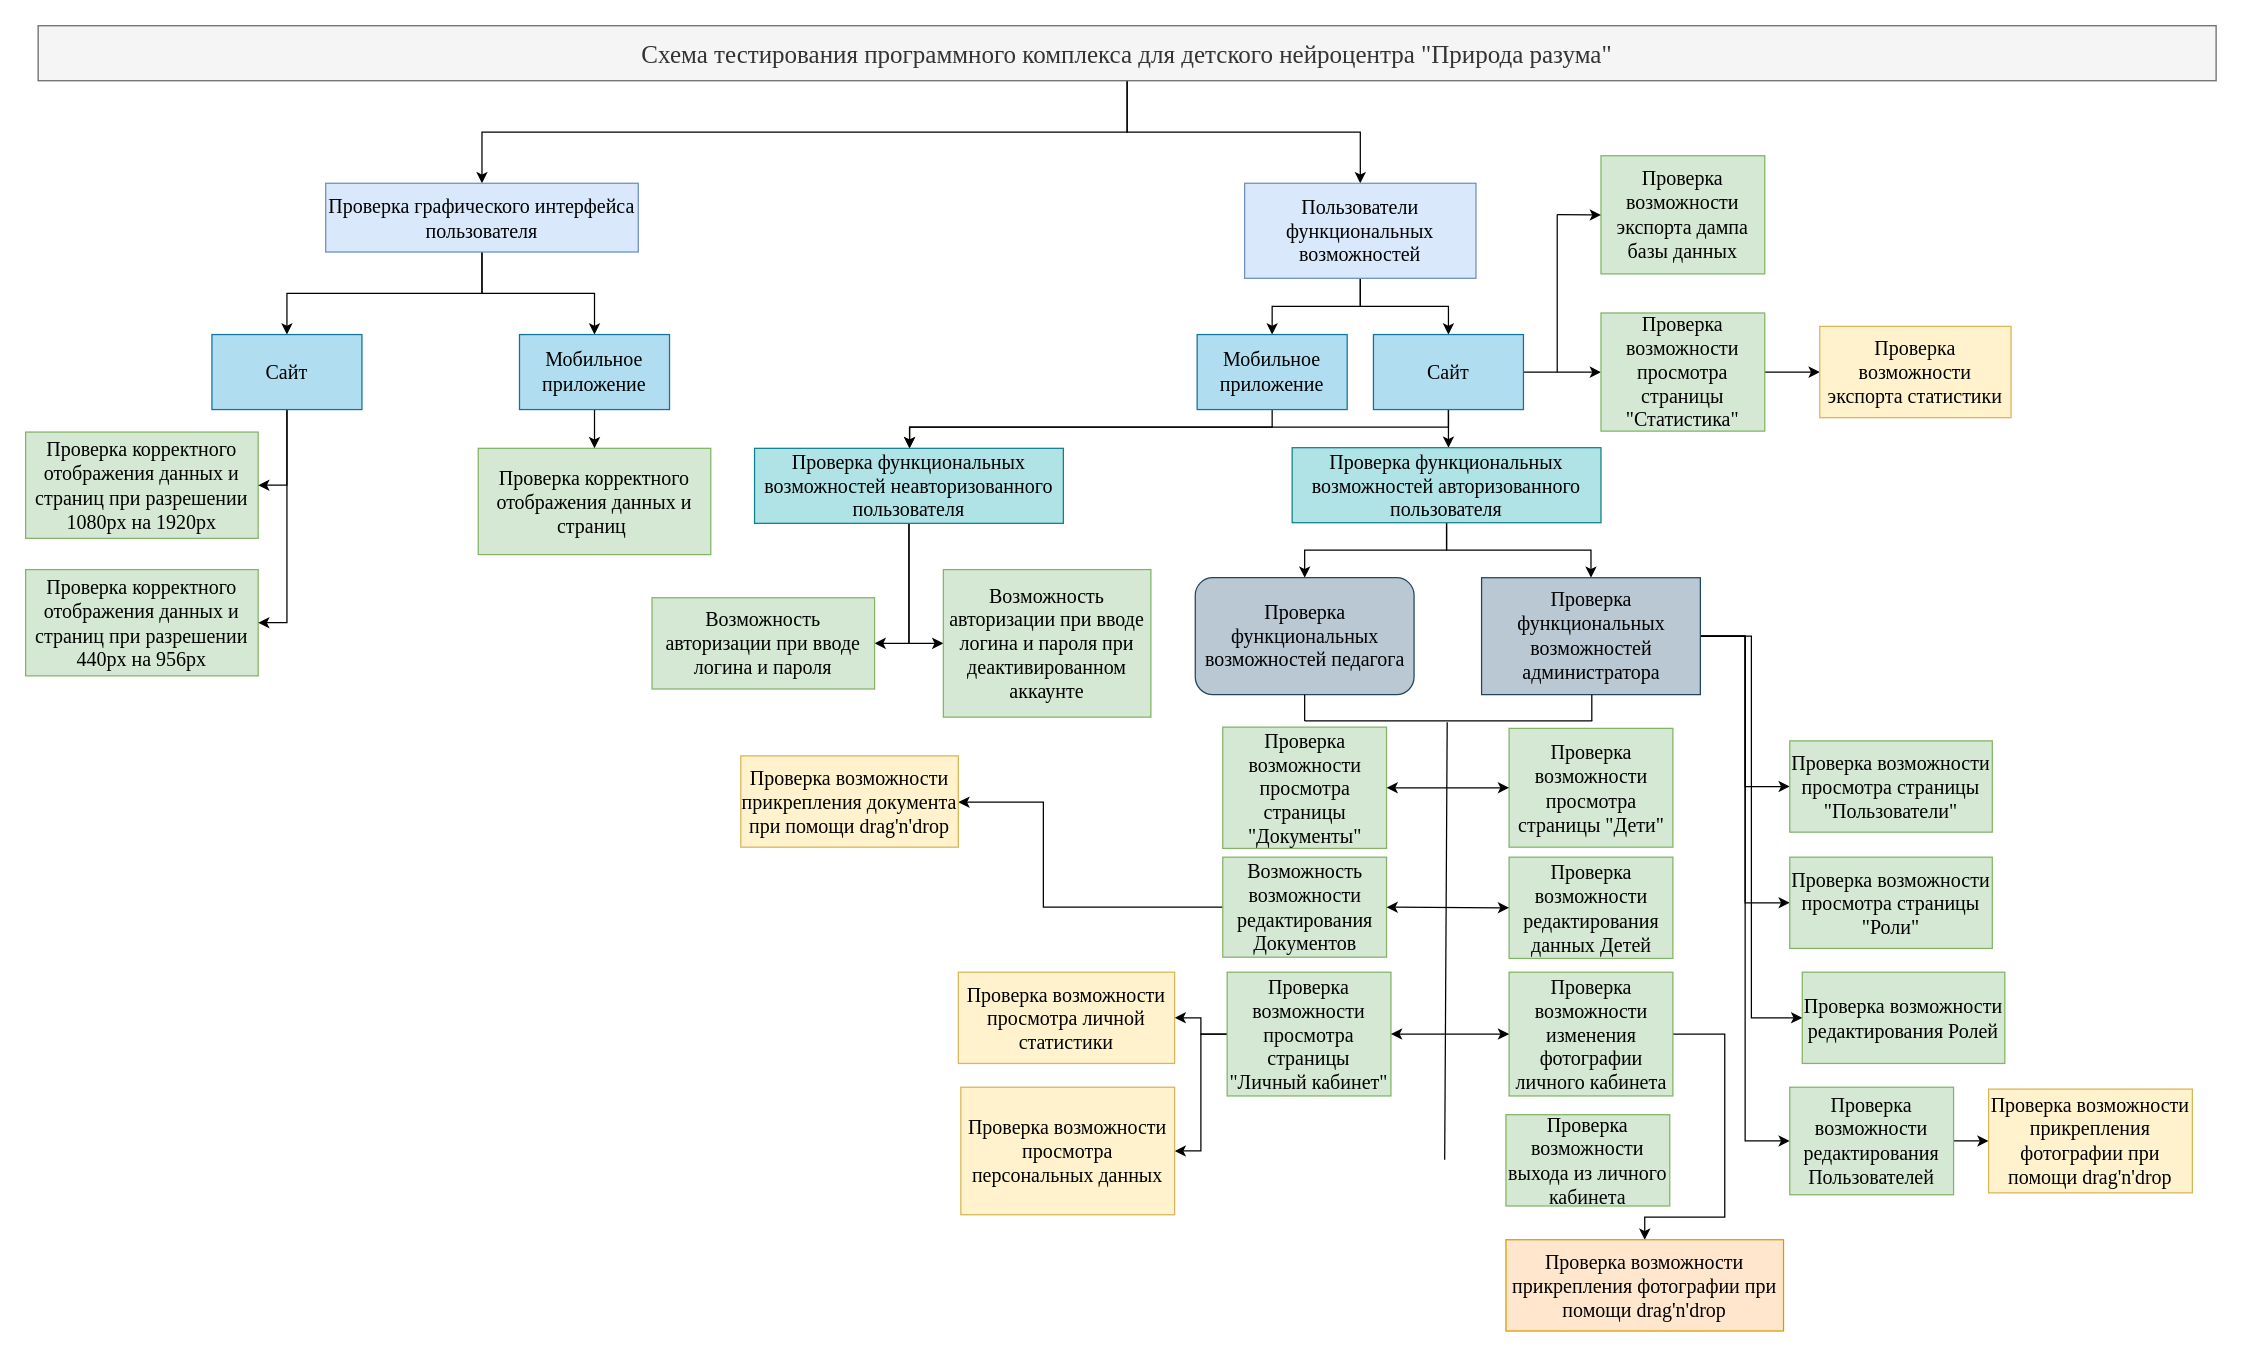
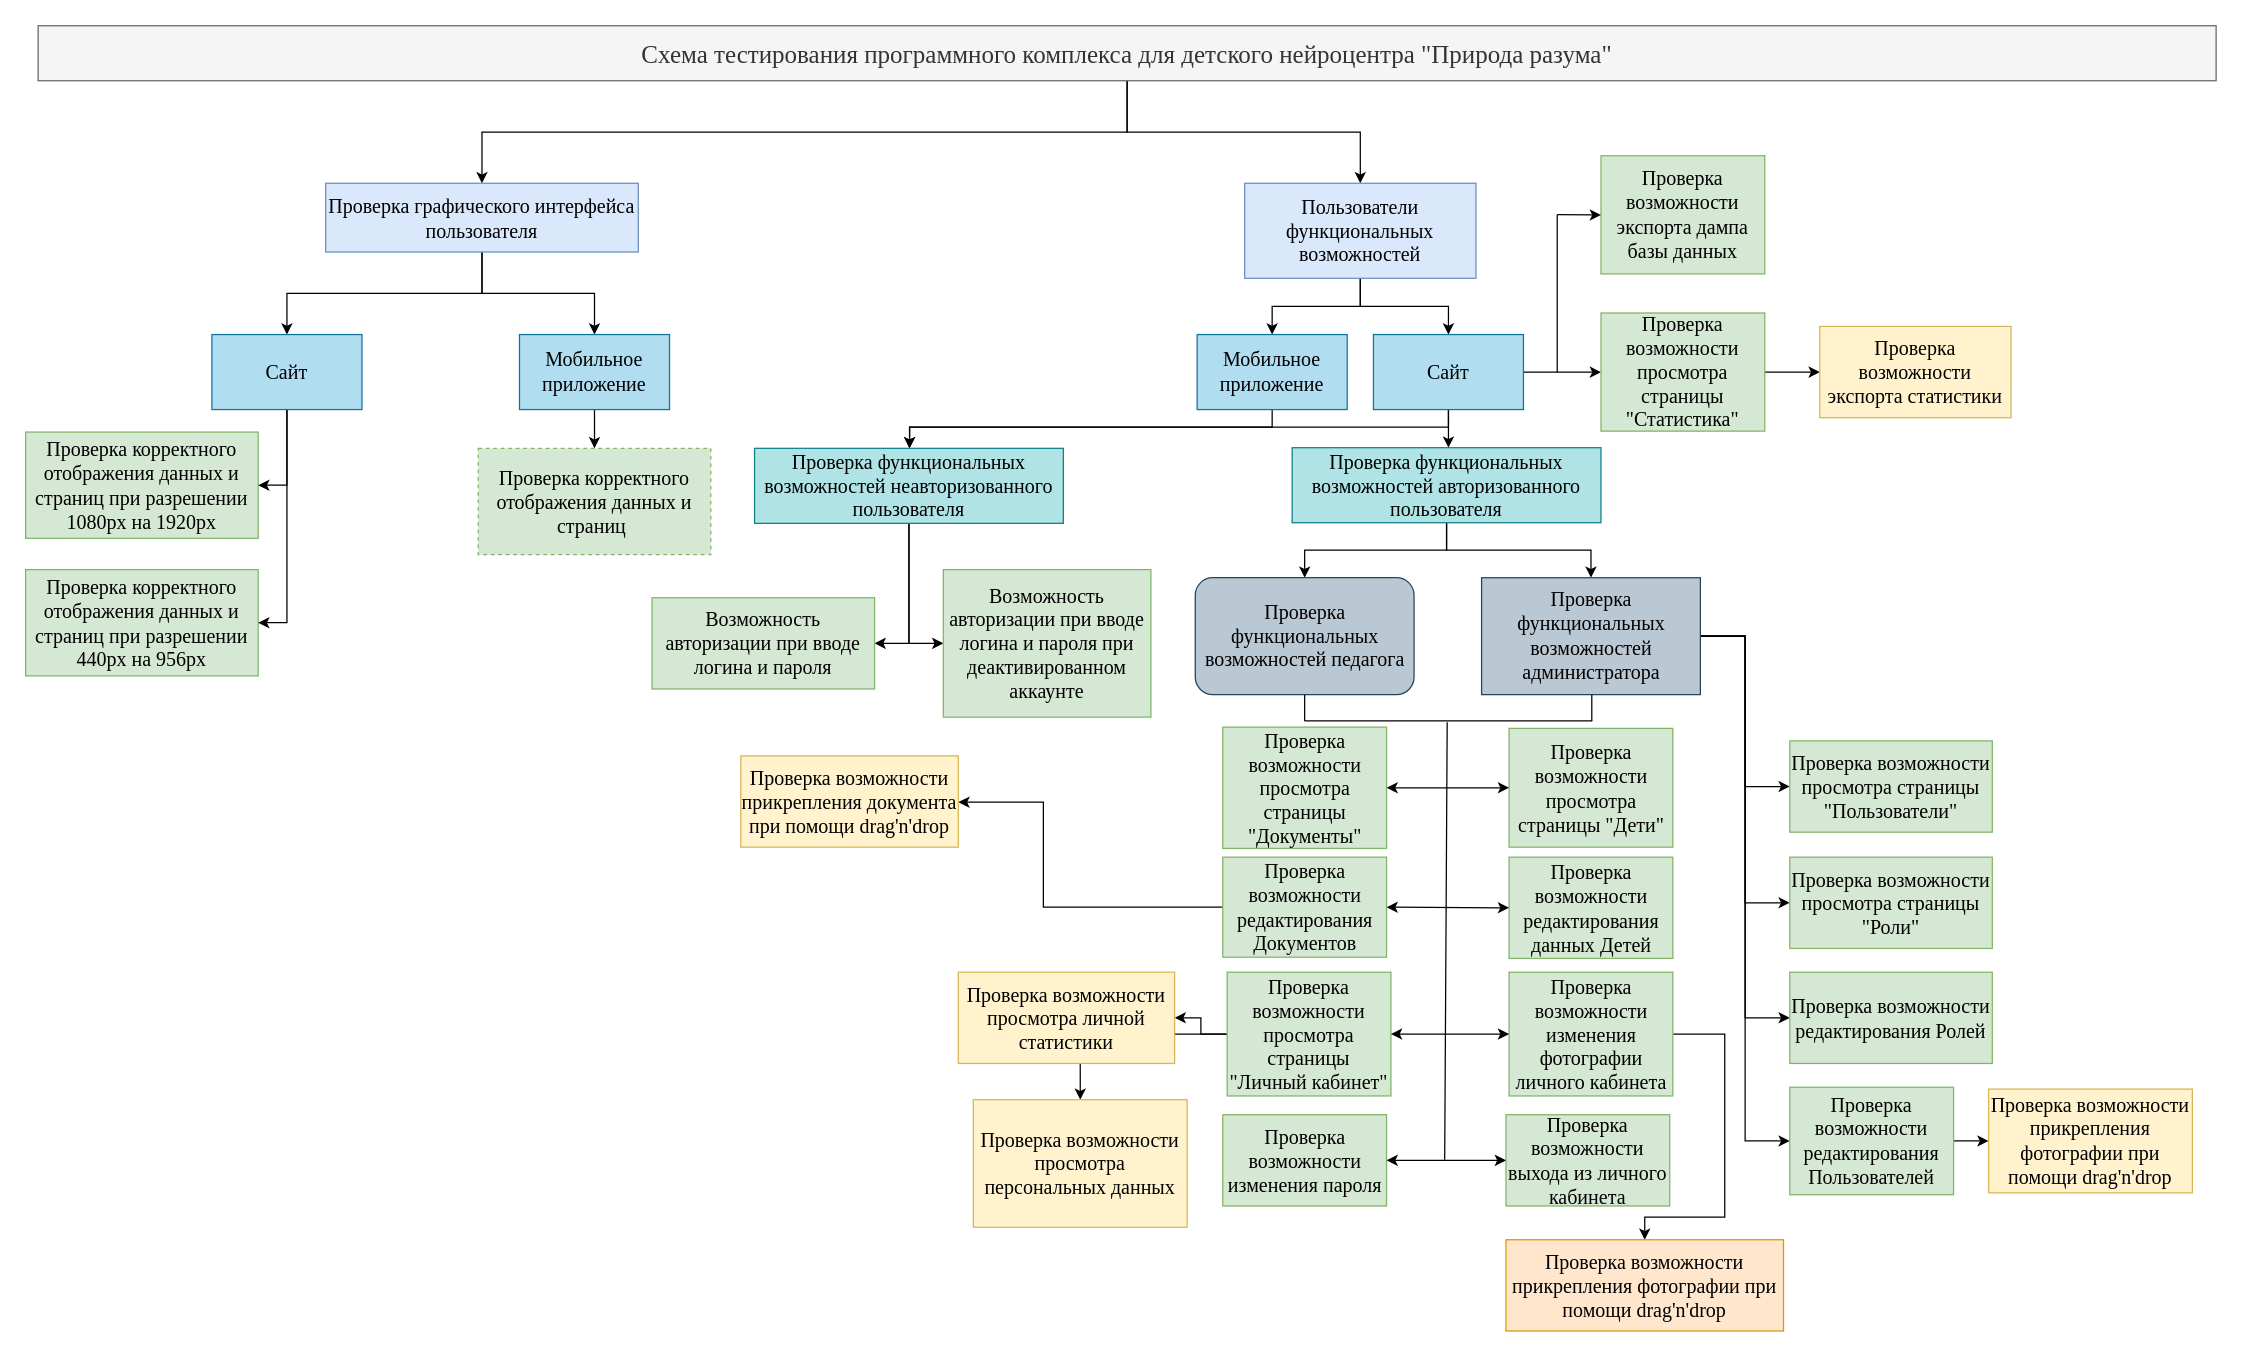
node "Проверка корректного отображения данных и страниц": style solid -> dashed
node "Возможность возможности редактирования Документов": label "Возможность возможности редактирования Документов" -> "Проверка возможности редактирования Документов"
node "Проверка возможности редактирования Ролей": moved (1903, 1018) -> (1891, 1018)
node "Проверка возможности просмотра персональных данных": moved (1068, 1151) -> (1080, 1163)
node "Проверка возможности изменения пароля": added
edge "Проверка возможности изменения пароля" -- "Проверка возможности выхода из личного кабинета": added
